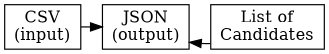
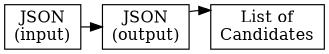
node "CSV (input)": label "CSV (input)" -> "JSON (input)"
edge "List of Candidates" -> "JSON (output)": reversed
